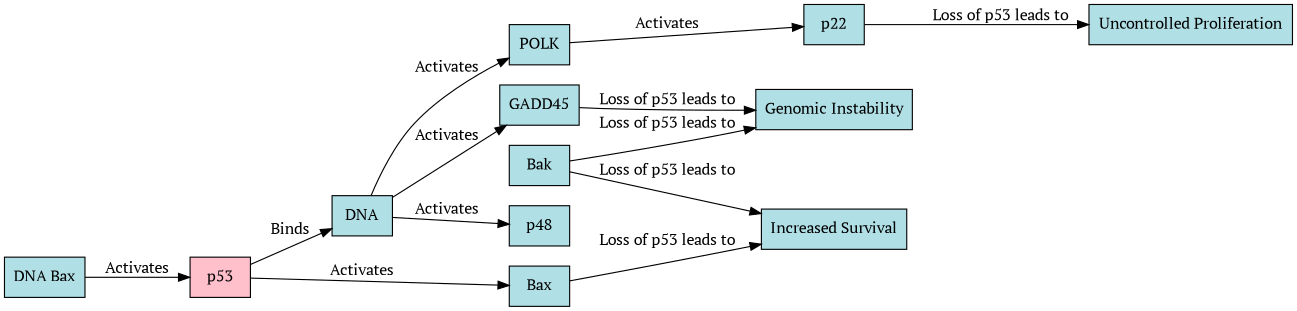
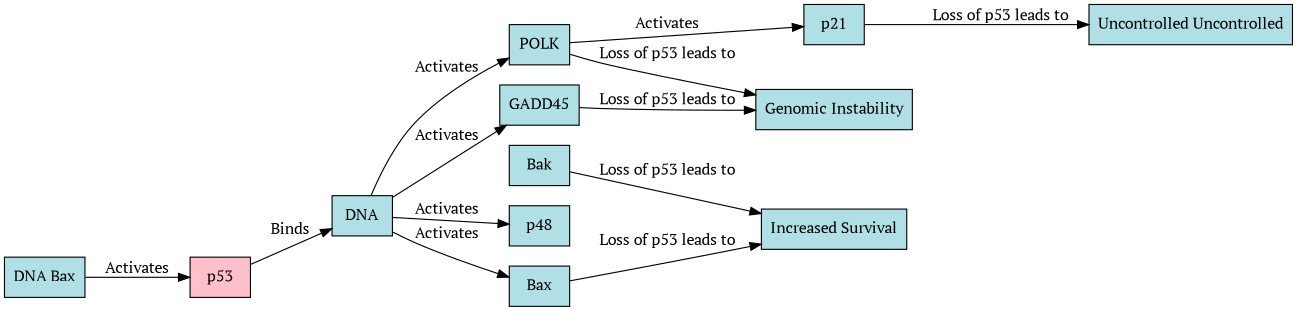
node "p22": label "p22" -> "p21"
node "Uncontrolled Proliferation": label "Uncontrolled Proliferation" -> "Uncontrolled Uncontrolled"
edge "Bak" -> "Genomic Instability": now "POLK" -> "Genomic Instability"
edge "p53" -> "Bax": now "DNA" -> "Bax"
